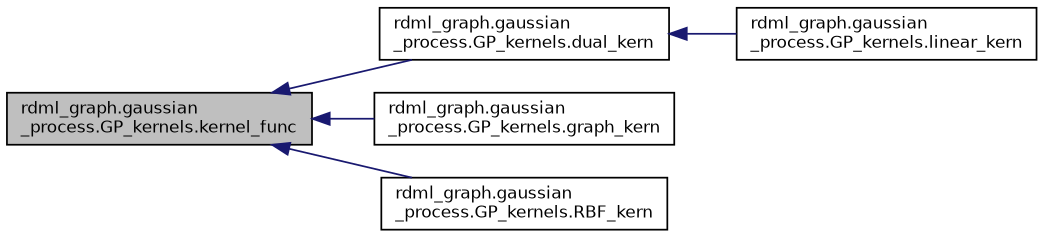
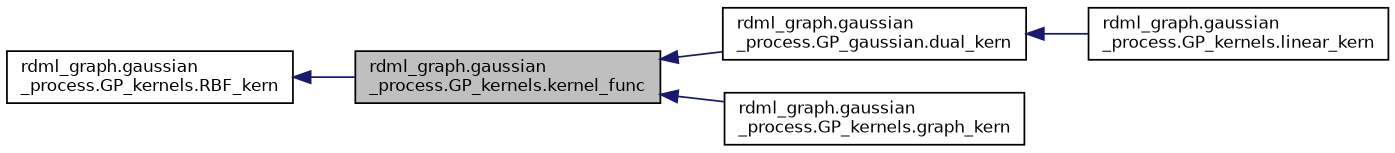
node "rdml_graph.gaussian _process.GP_kernels.dual_kern": label "rdml_graph.gaussian _process.GP_kernels.dual_kern" -> "rdml_graph.gaussian _process.GP_gaussian.dual_kern"
edge "rdml_graph.gaussian _process.GP_kernels.RBF_kern" -> "rdml_graph.gaussian _process.GP_kernels.kernel_func": reversed
